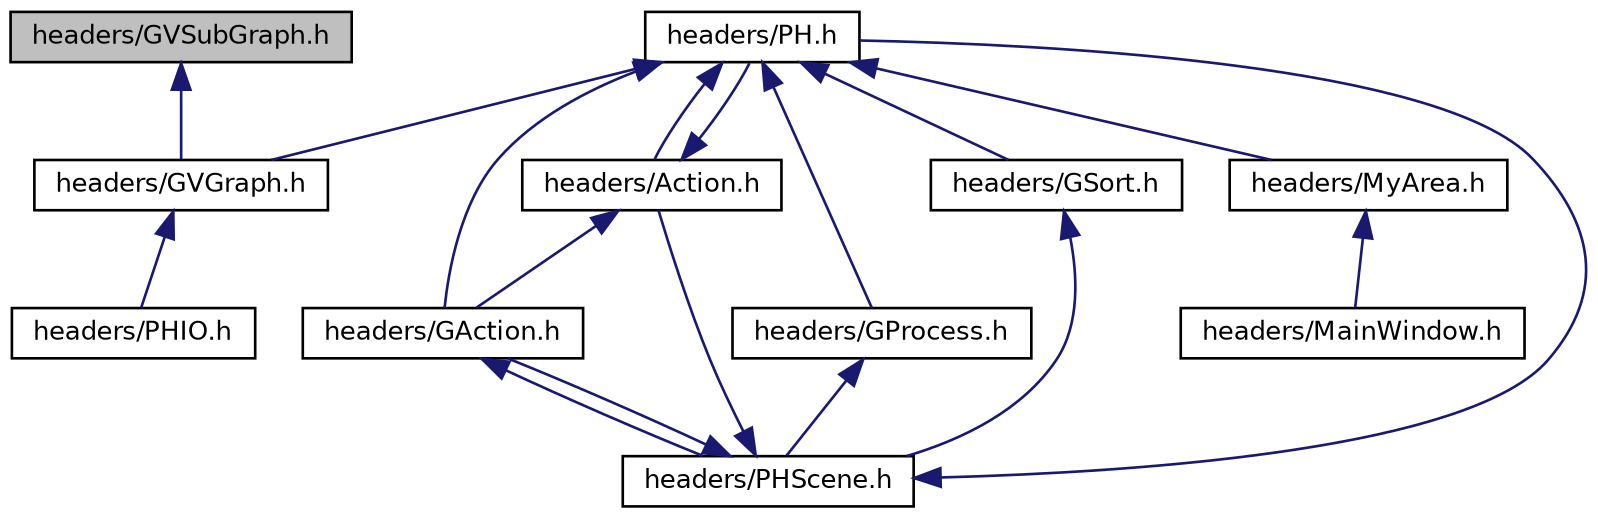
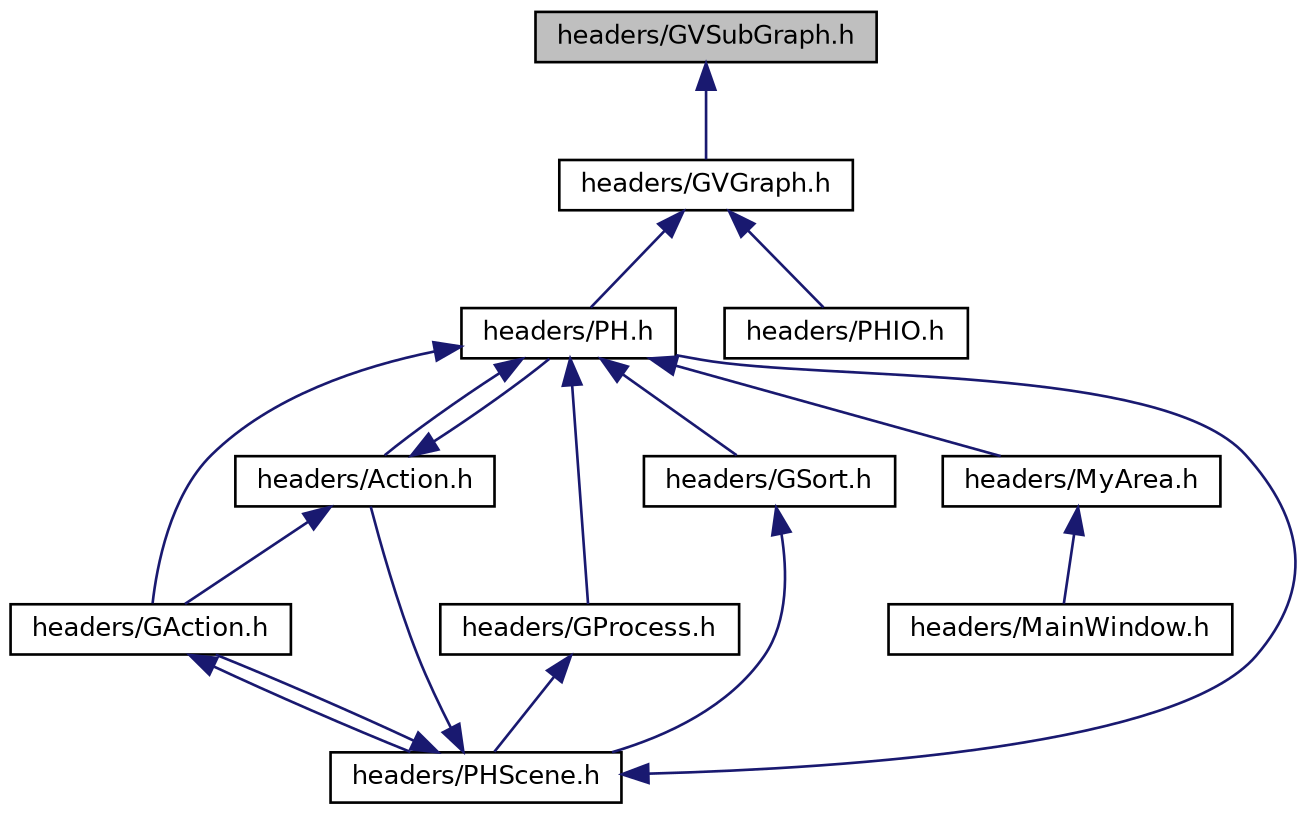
edge "headers/GVGraph.h" -> "headers/PH.h": reversed
